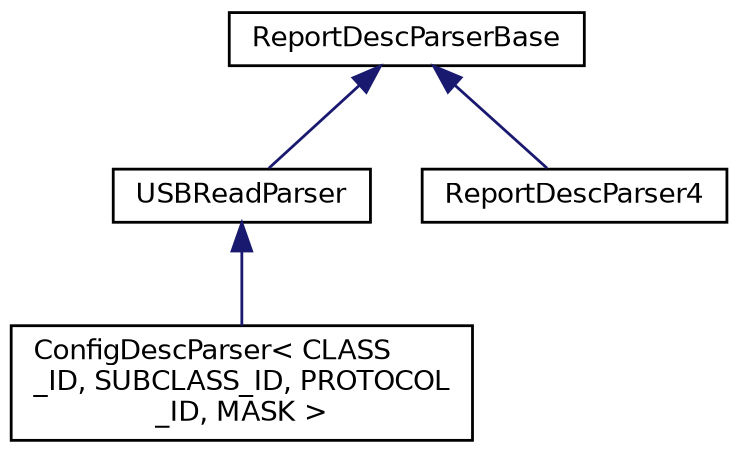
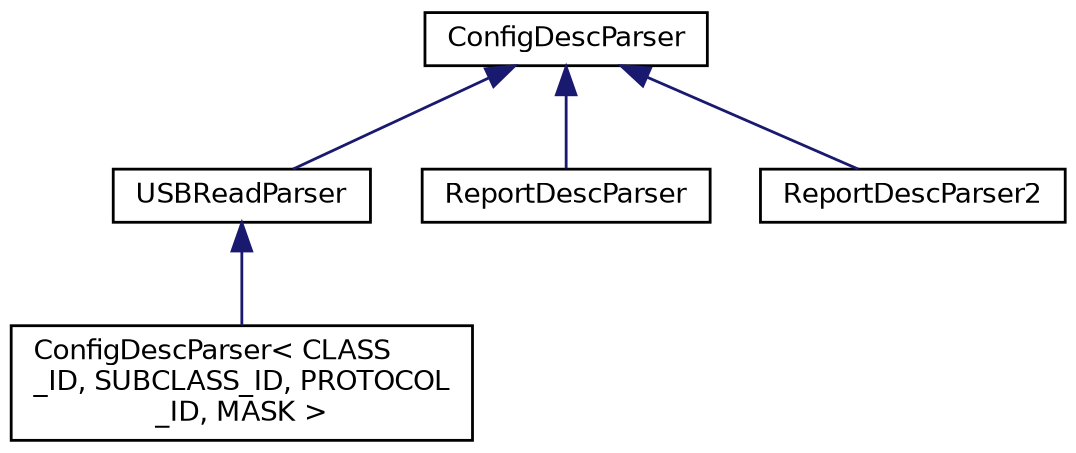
node "ReportDescParserBase": label "ReportDescParserBase" -> "ConfigDescParser"
node "ReportDescParser": added
node "ReportDescParser4": label "ReportDescParser4" -> "ReportDescParser2"
